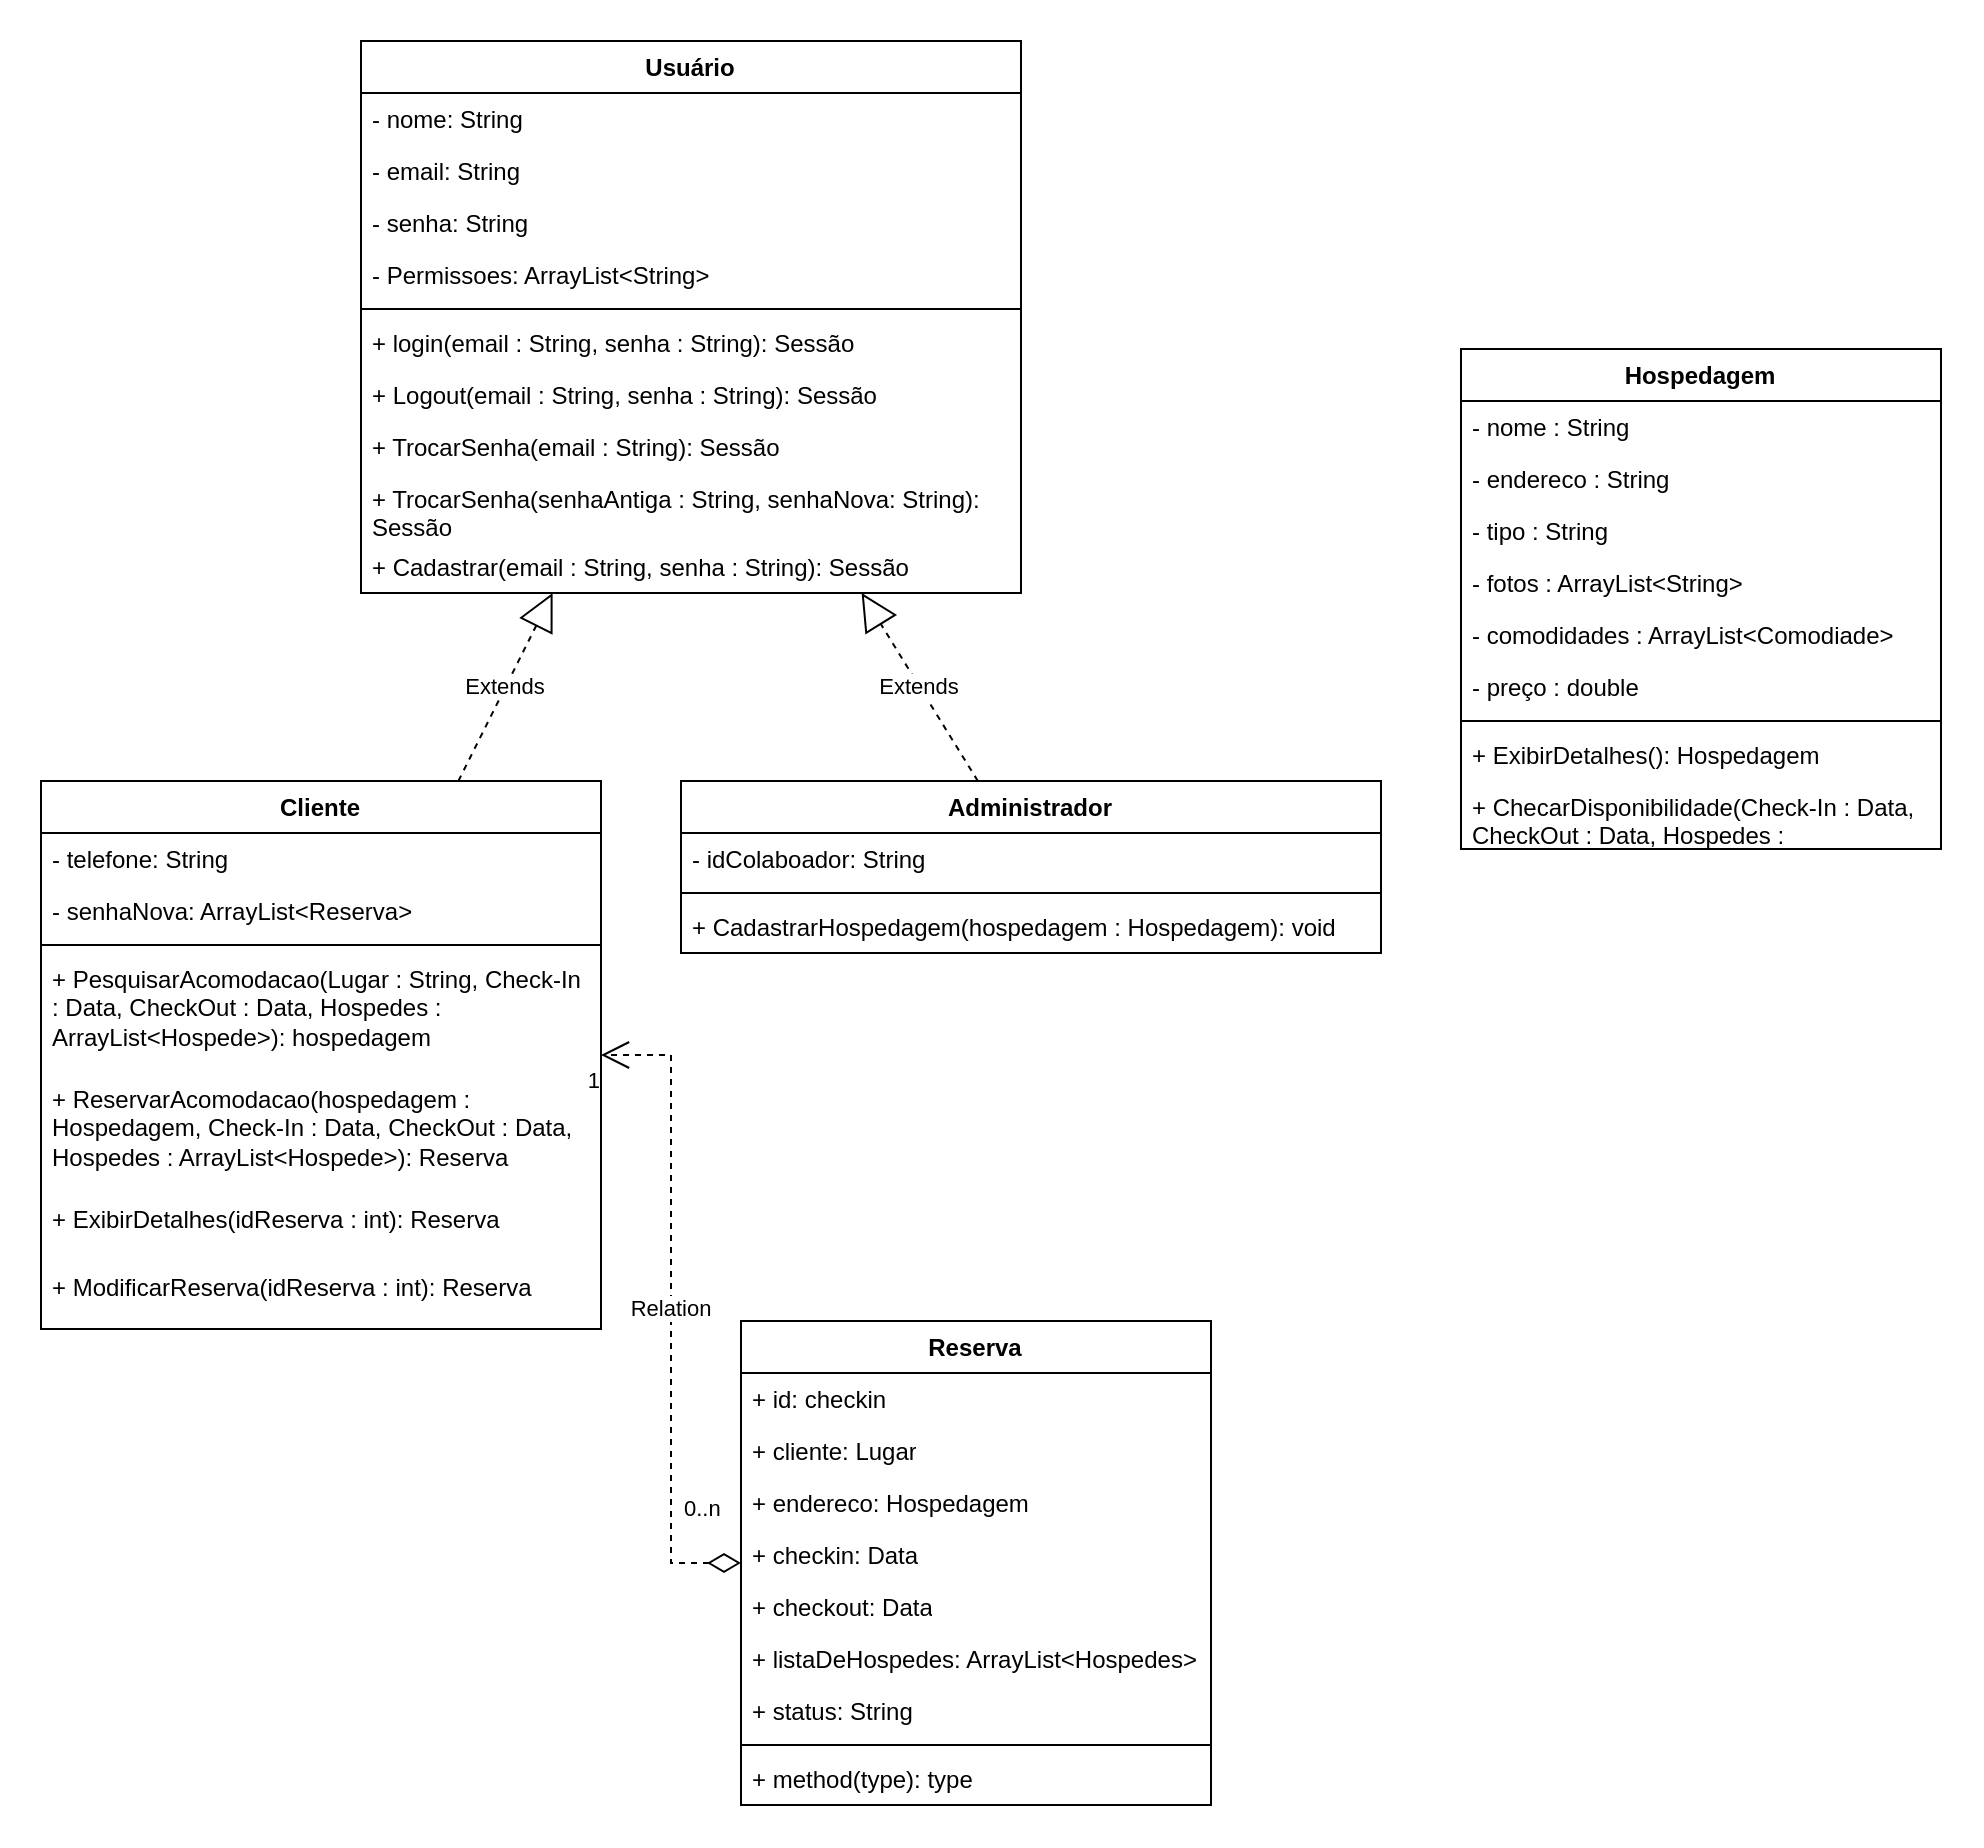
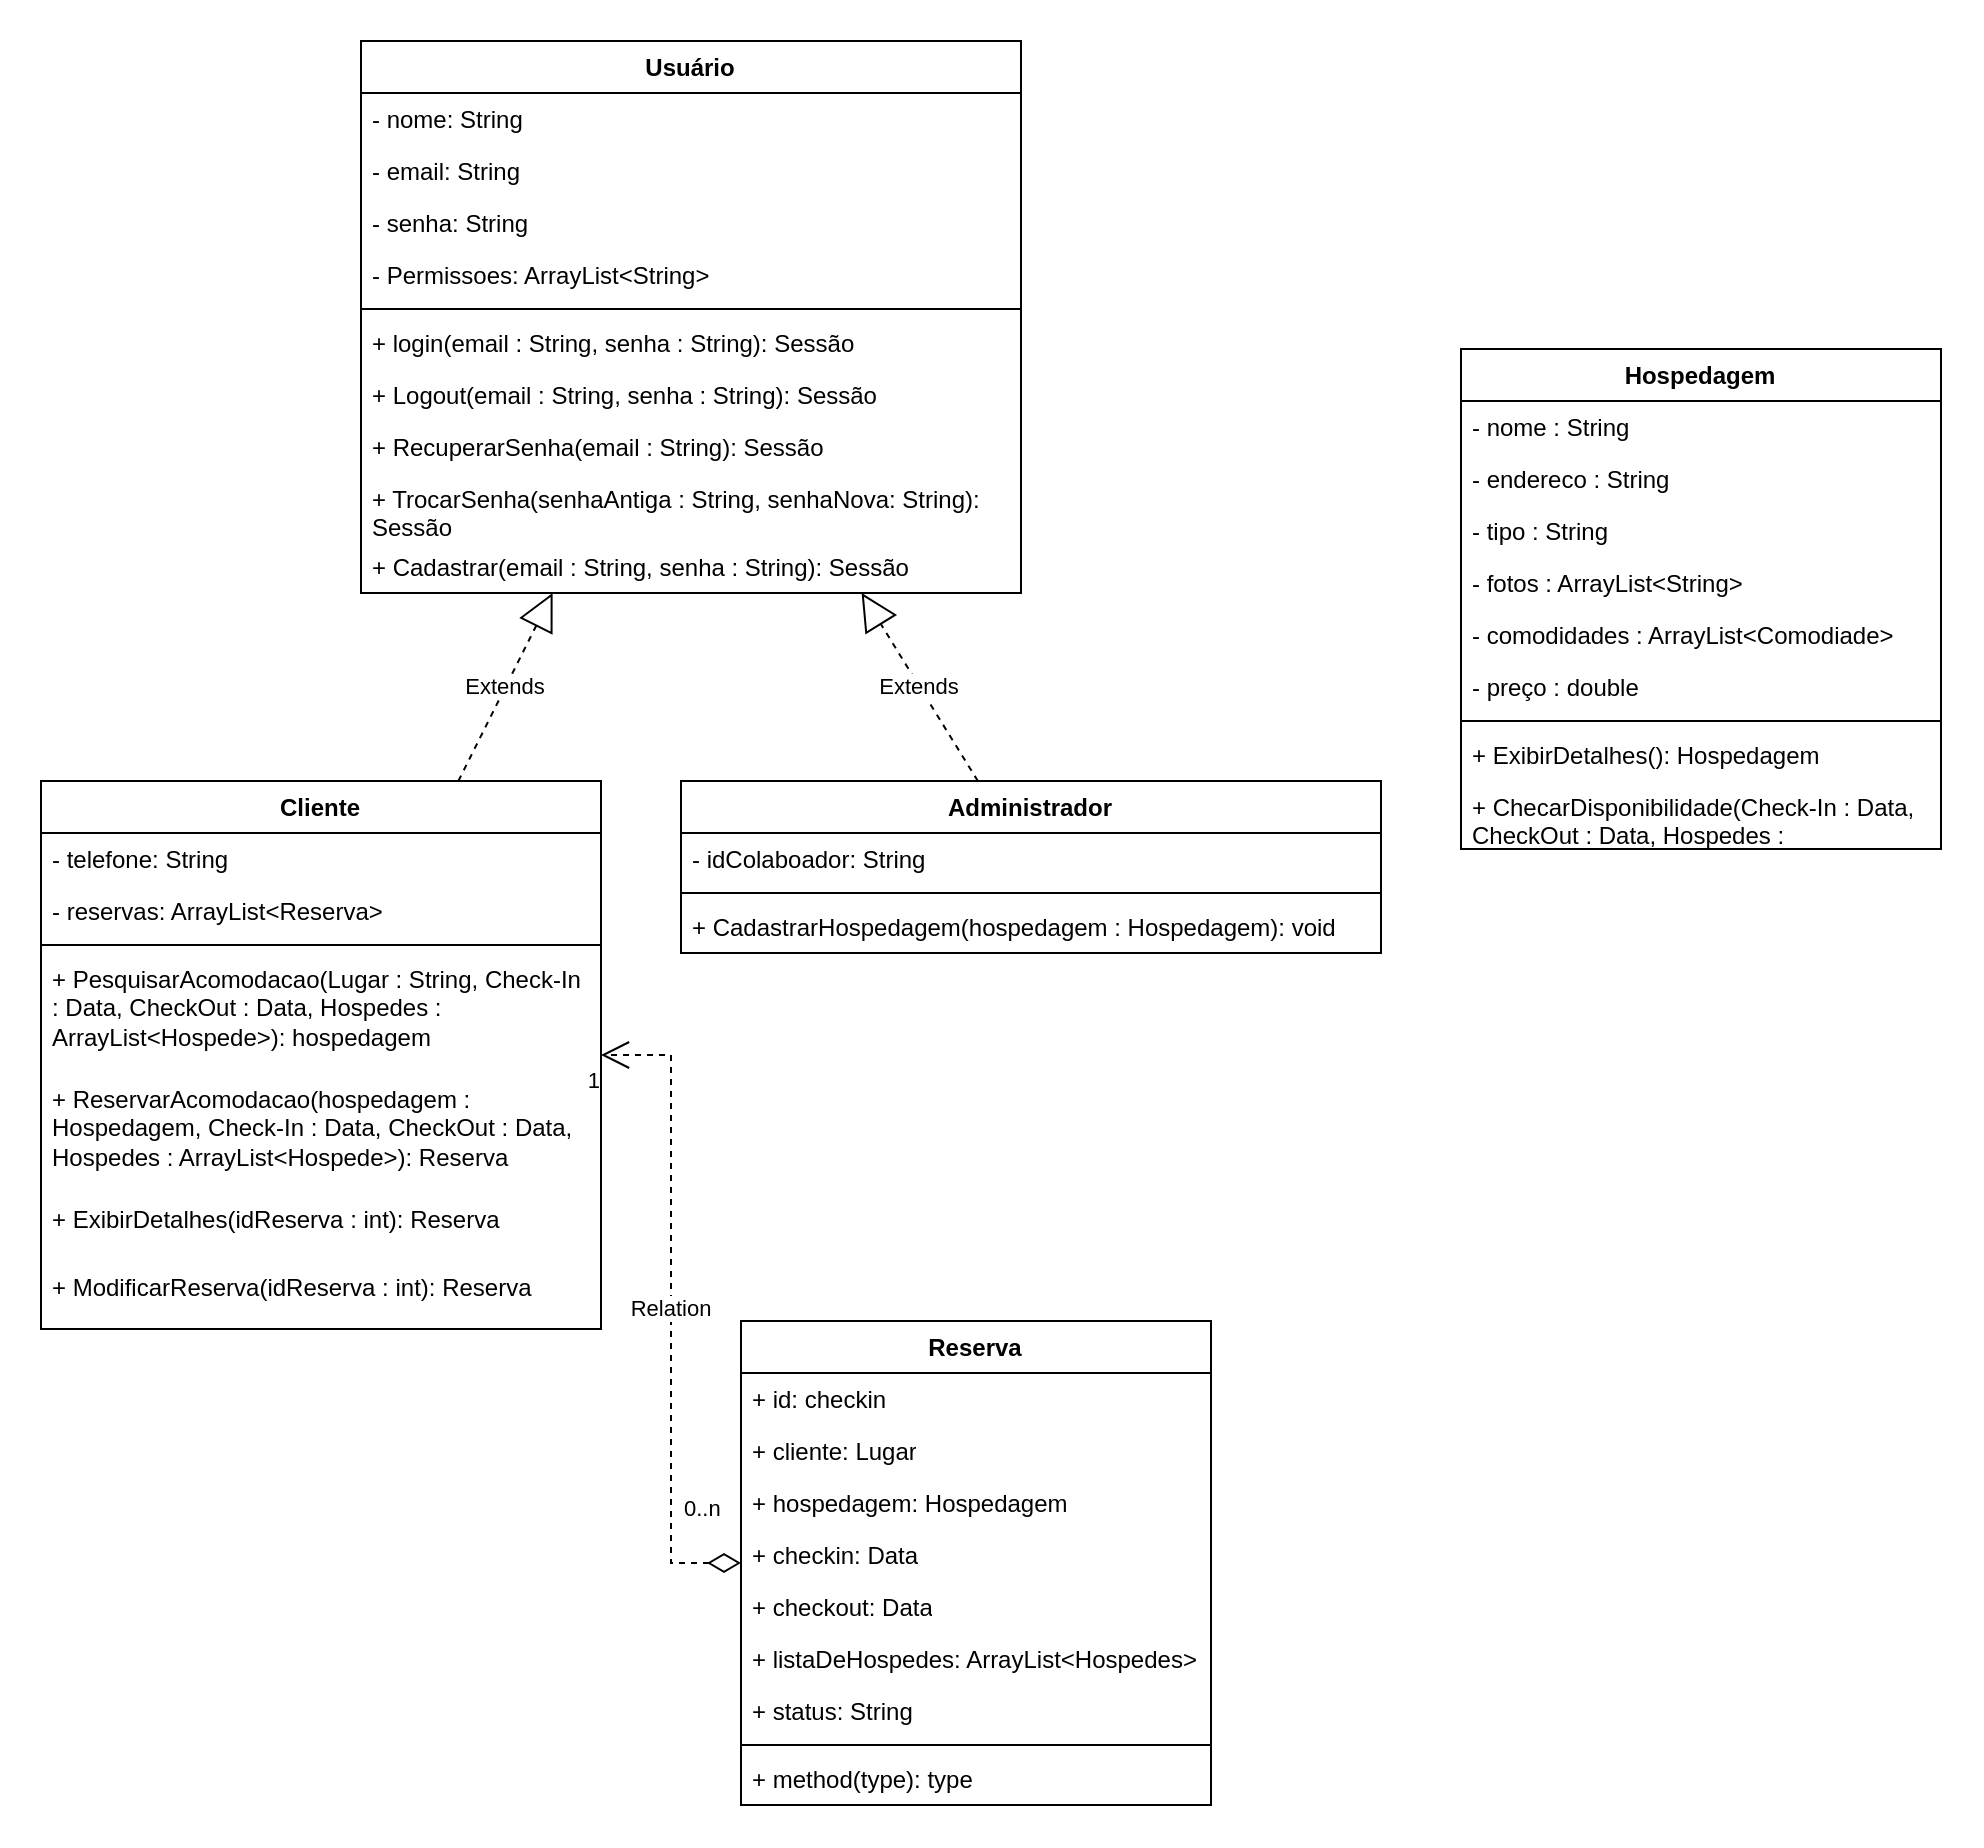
node "+ TrocarSenha(email : String): Sessão": label "+ TrocarSenha(email : String): Sessão" -> "+ RecuperarSenha(email : String): Sessão"
node "- senhaNova: ArrayList<Reserva>": label "- senhaNova: ArrayList<Reserva>" -> "- reservas: ArrayList<Reserva>"
node "+ endereco: Hospedagem": label "+ endereco: Hospedagem" -> "+ hospedagem: Hospedagem"
